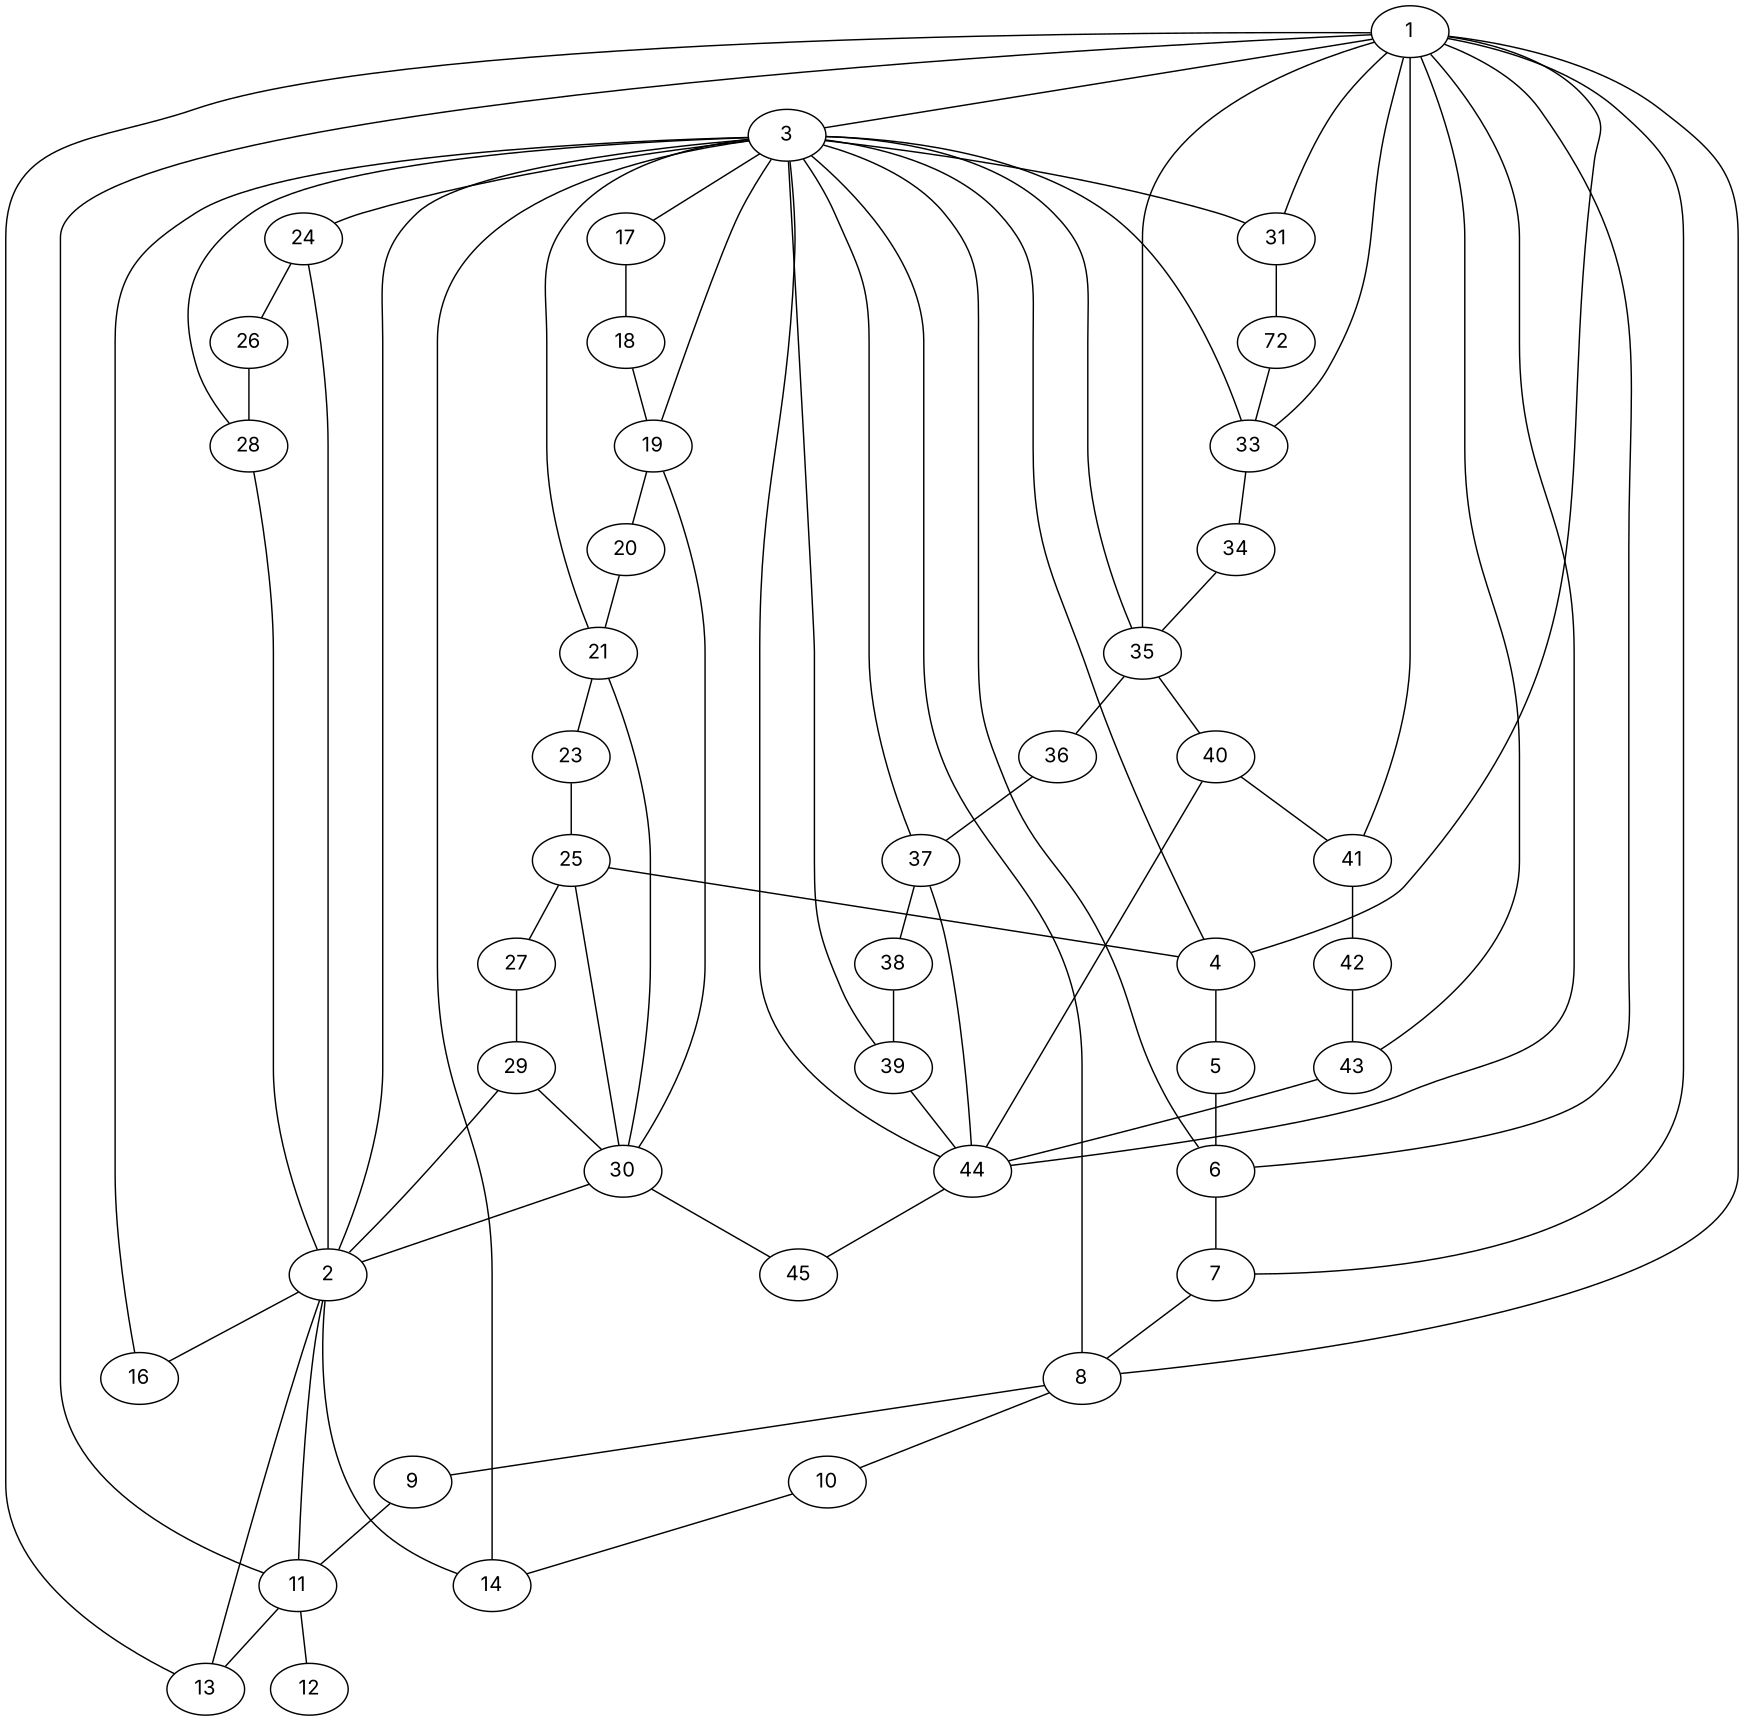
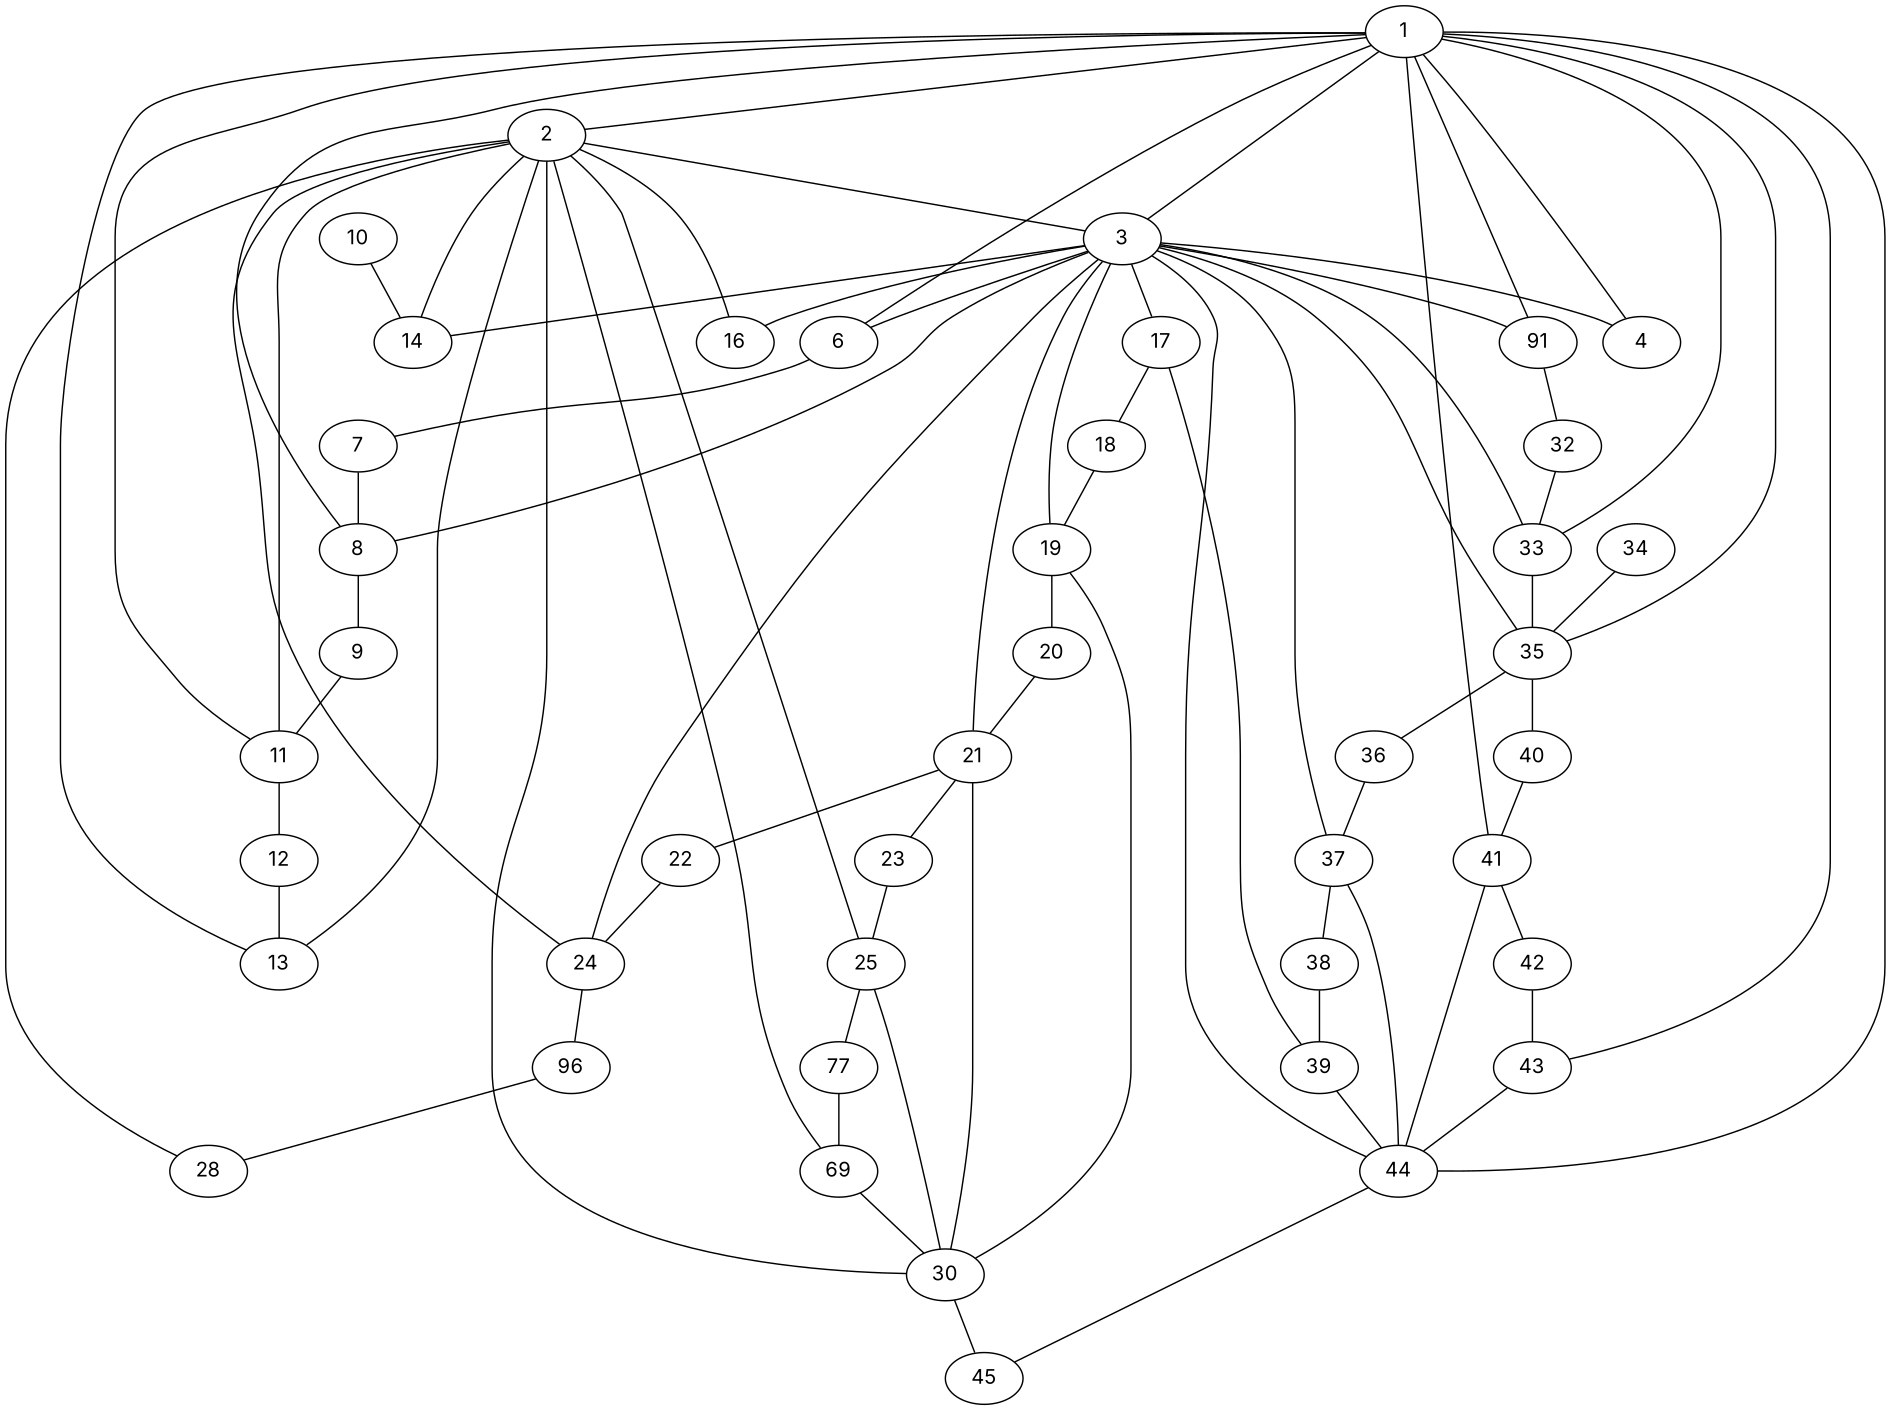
edge "3" -- "28": removed
node "31": label "31" -> "91"
node "26": label "26" -> "96"
node "72": label "72" -> "32"
edge "33" -- "34": now "33" -- "35"
edge "3" -- "39": now "17" -- "39"
edge "1" -- "7": now "1" -- "2"
node "22": added
edge "25" -- "4": now "25" -- "2"
node "27": label "27" -> "77"
edge "40" -- "44": now "41" -- "44"
node "29": label "29" -> "69"
node "5": removed
edge "8" -- "10": removed
edge "11" -- "13": now "12" -- "13"
